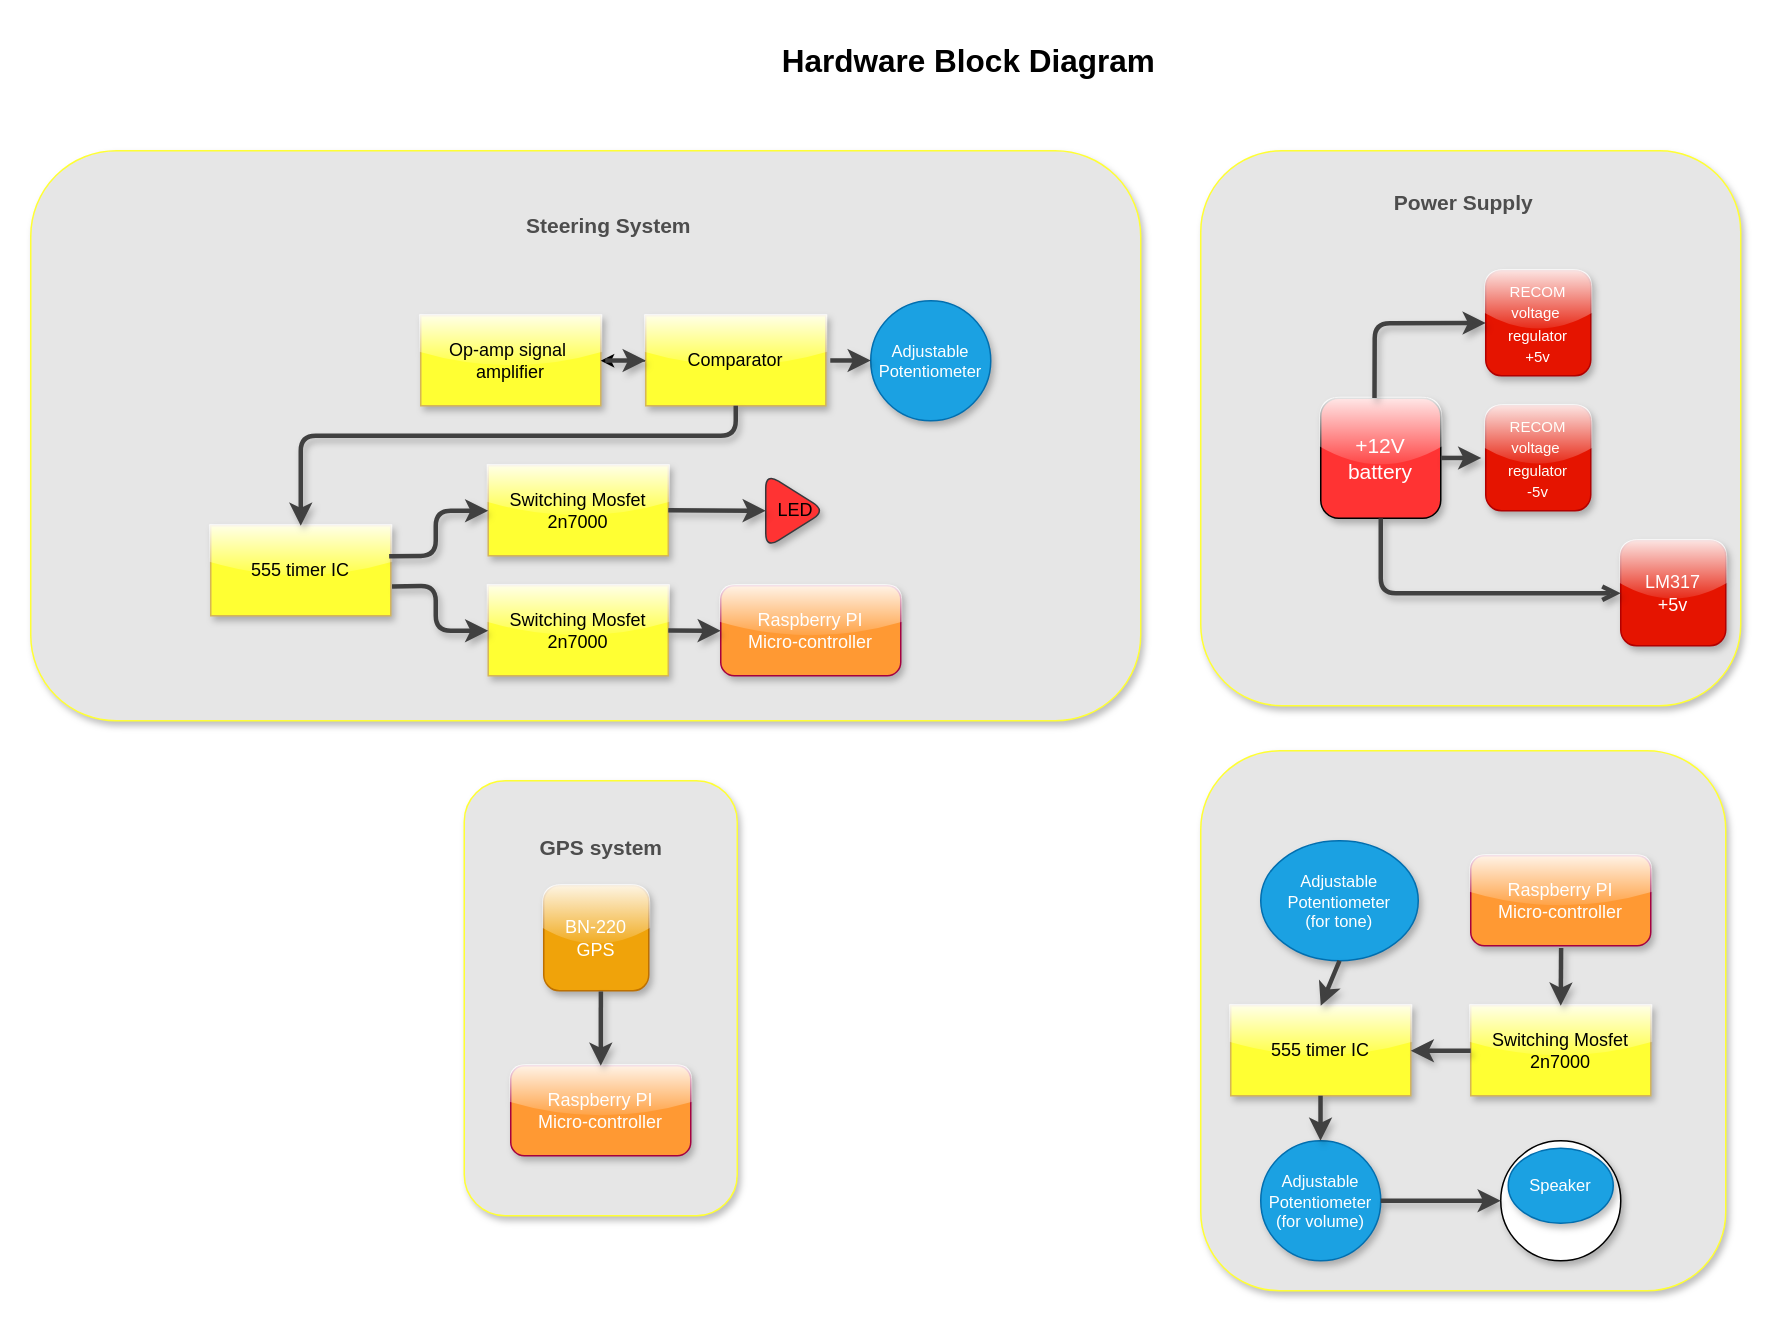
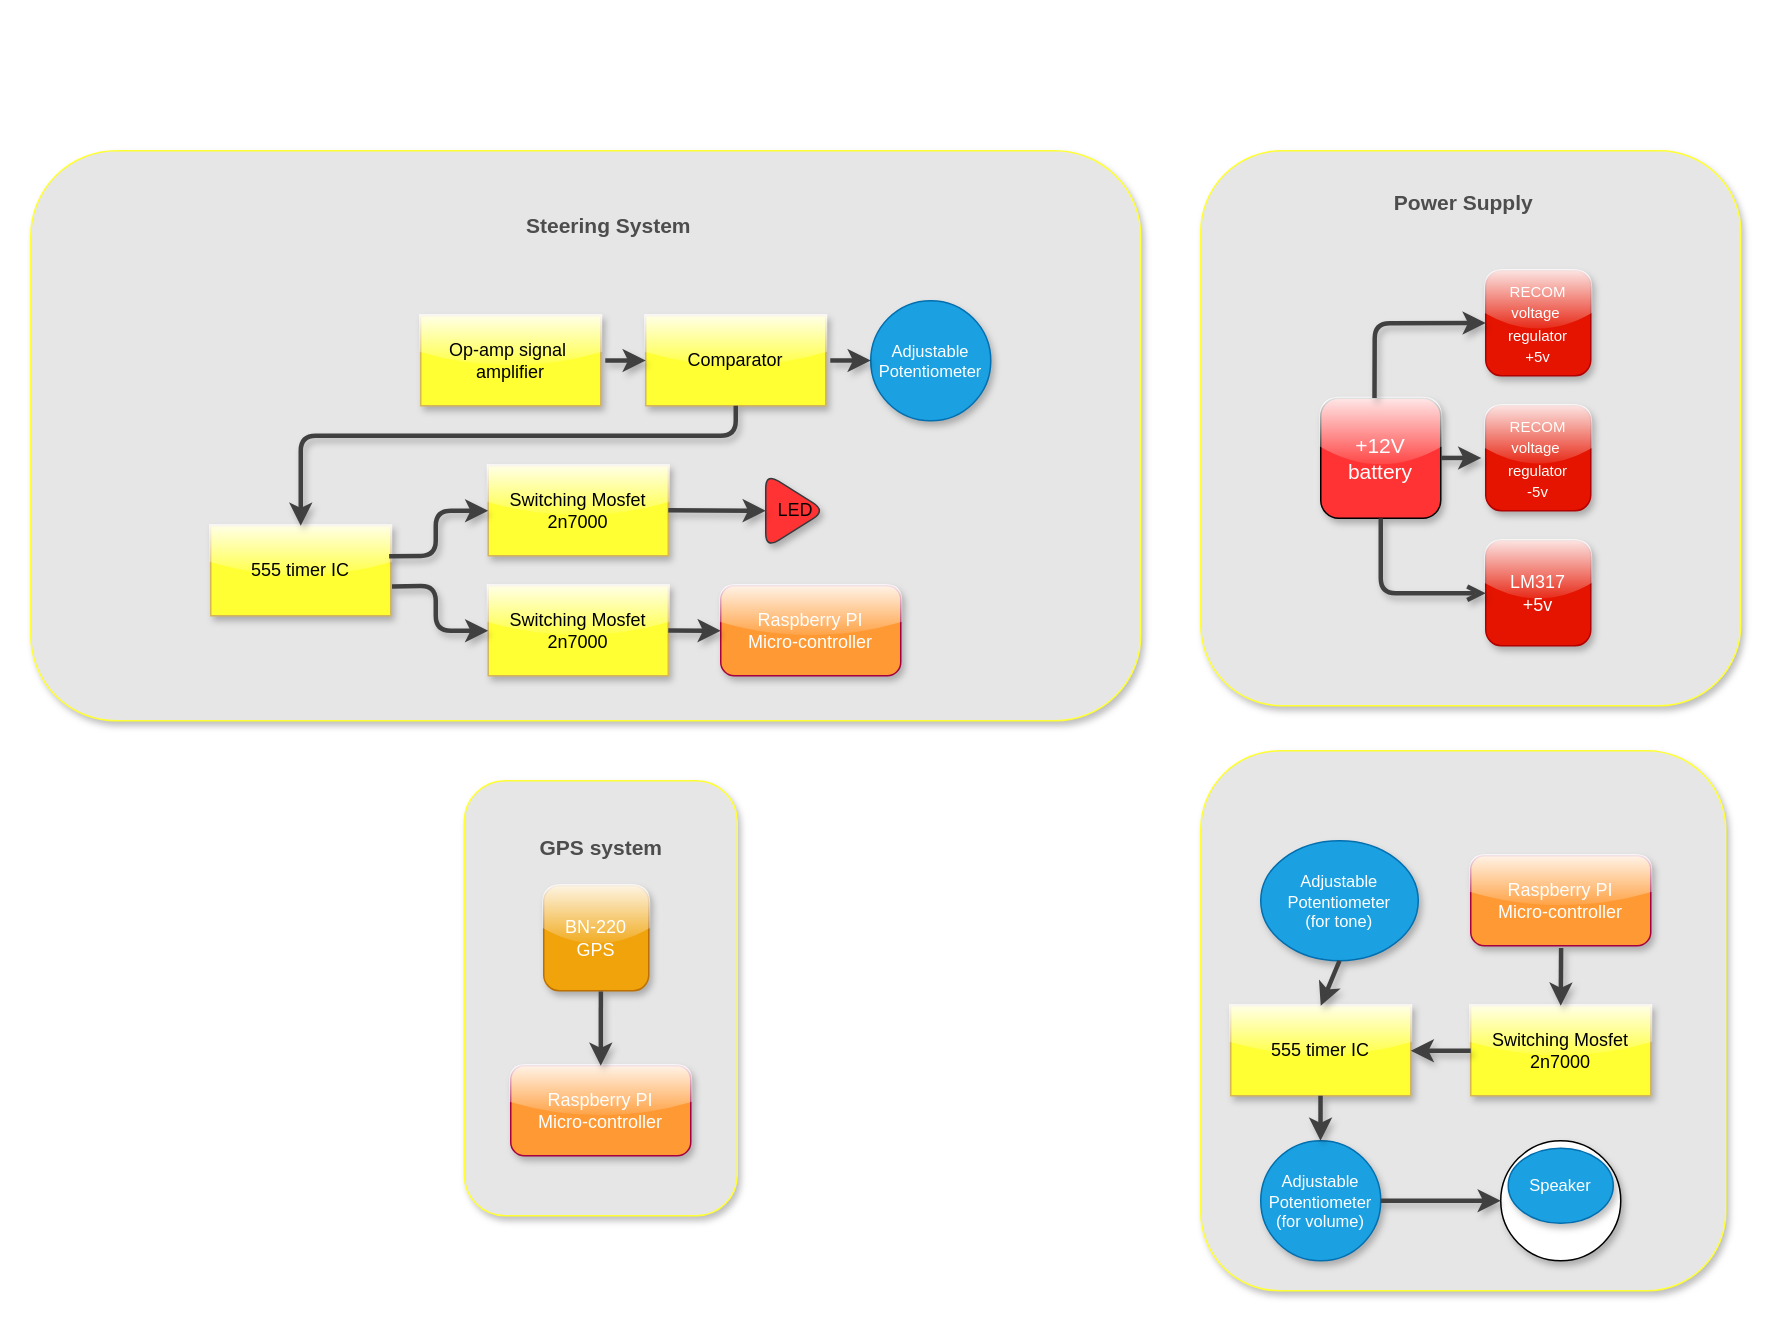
node "Hardware Block Diagram": removed
edge "Comparator" -> "Op-amp signal amplifier": removed
node "LM317 +5v": moved (1673, 593) -> (1538, 593)
